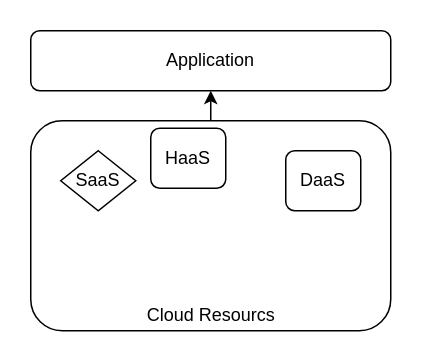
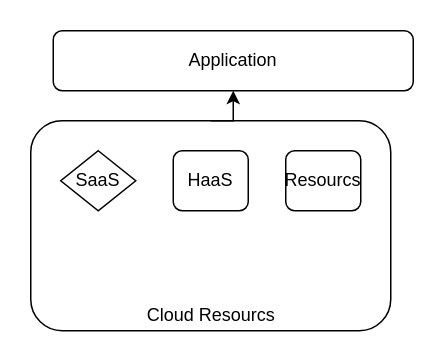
node "Application": moved (211, 61) -> (233, 61)
node "HaaS": moved (188, 158) -> (211, 181)
node "DaaS": label "DaaS" -> "Resourcs"
